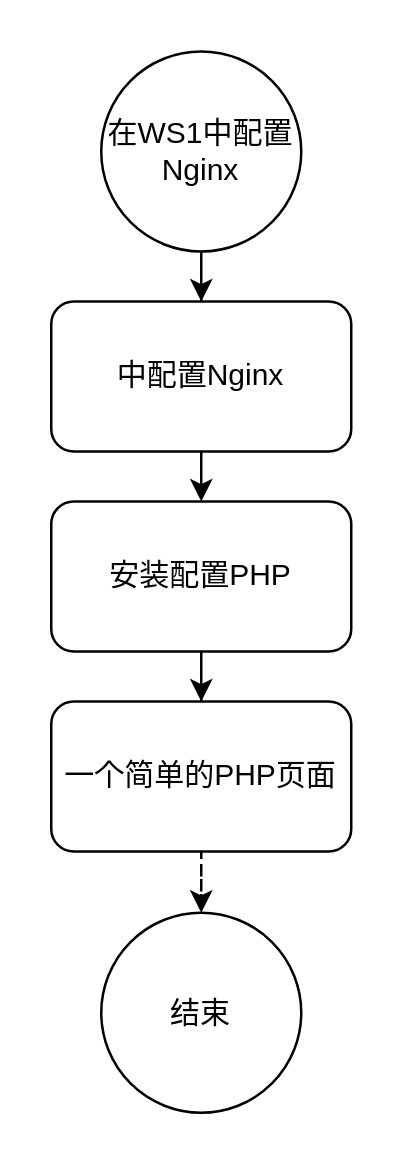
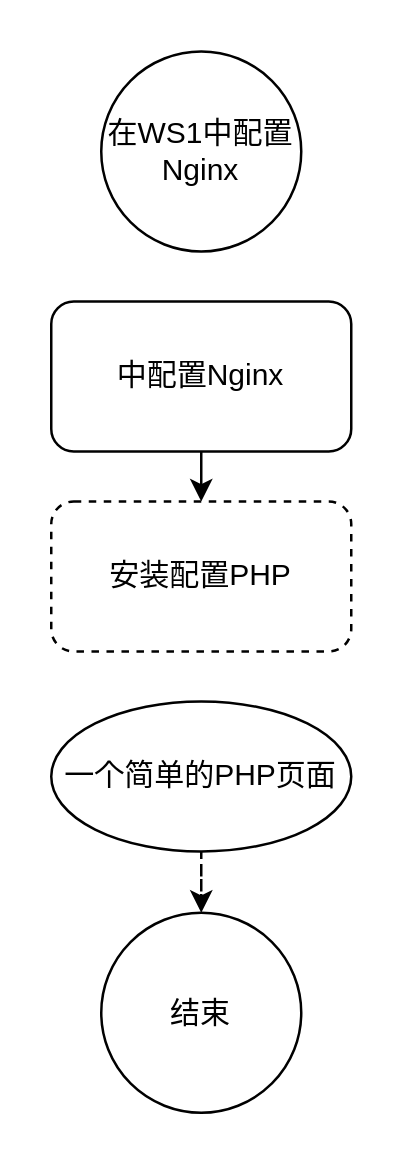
edge "在WS1中配置Nginx" -> "中配置Nginx": removed
node "安装配置PHP": style solid -> dashed
edge "安装配置PHP" -> "一个简单的PHP页面": removed
node "一个简单的PHP页面": shape rounded rectangle -> ellipse
